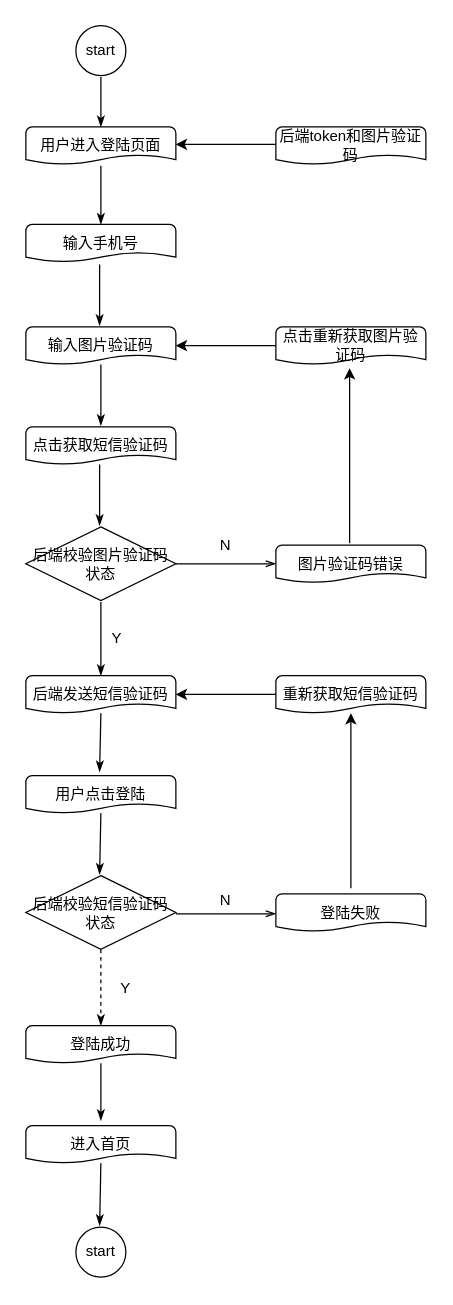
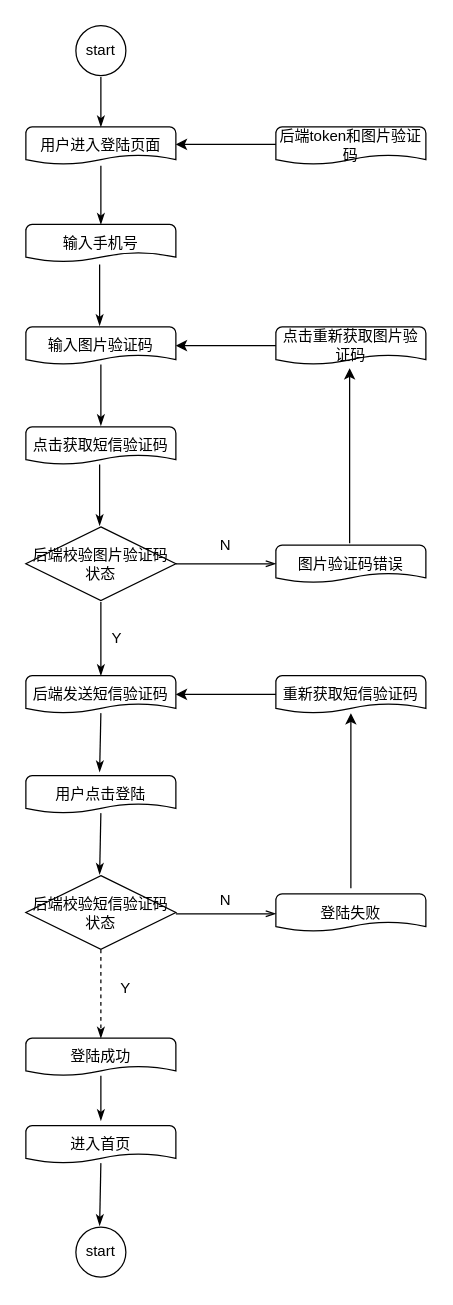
node "登陆成功": moved (101, 1044) -> (101, 1057)
